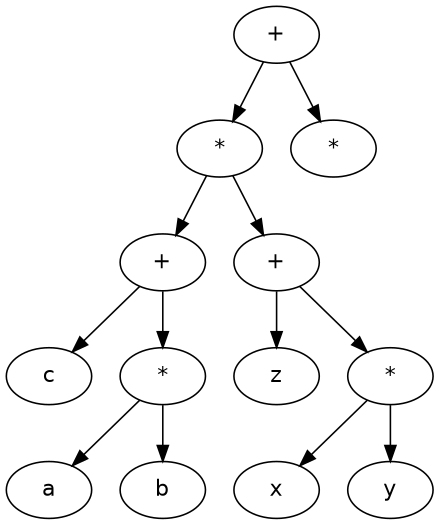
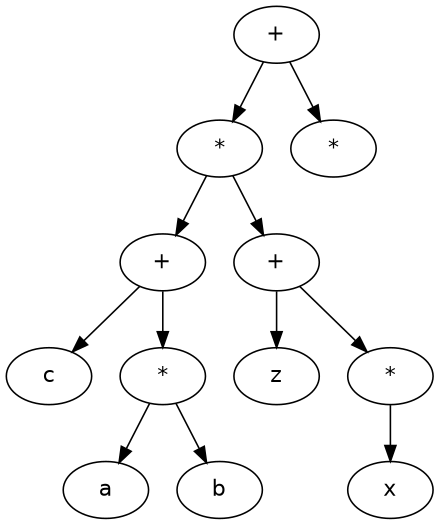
node "y": removed
